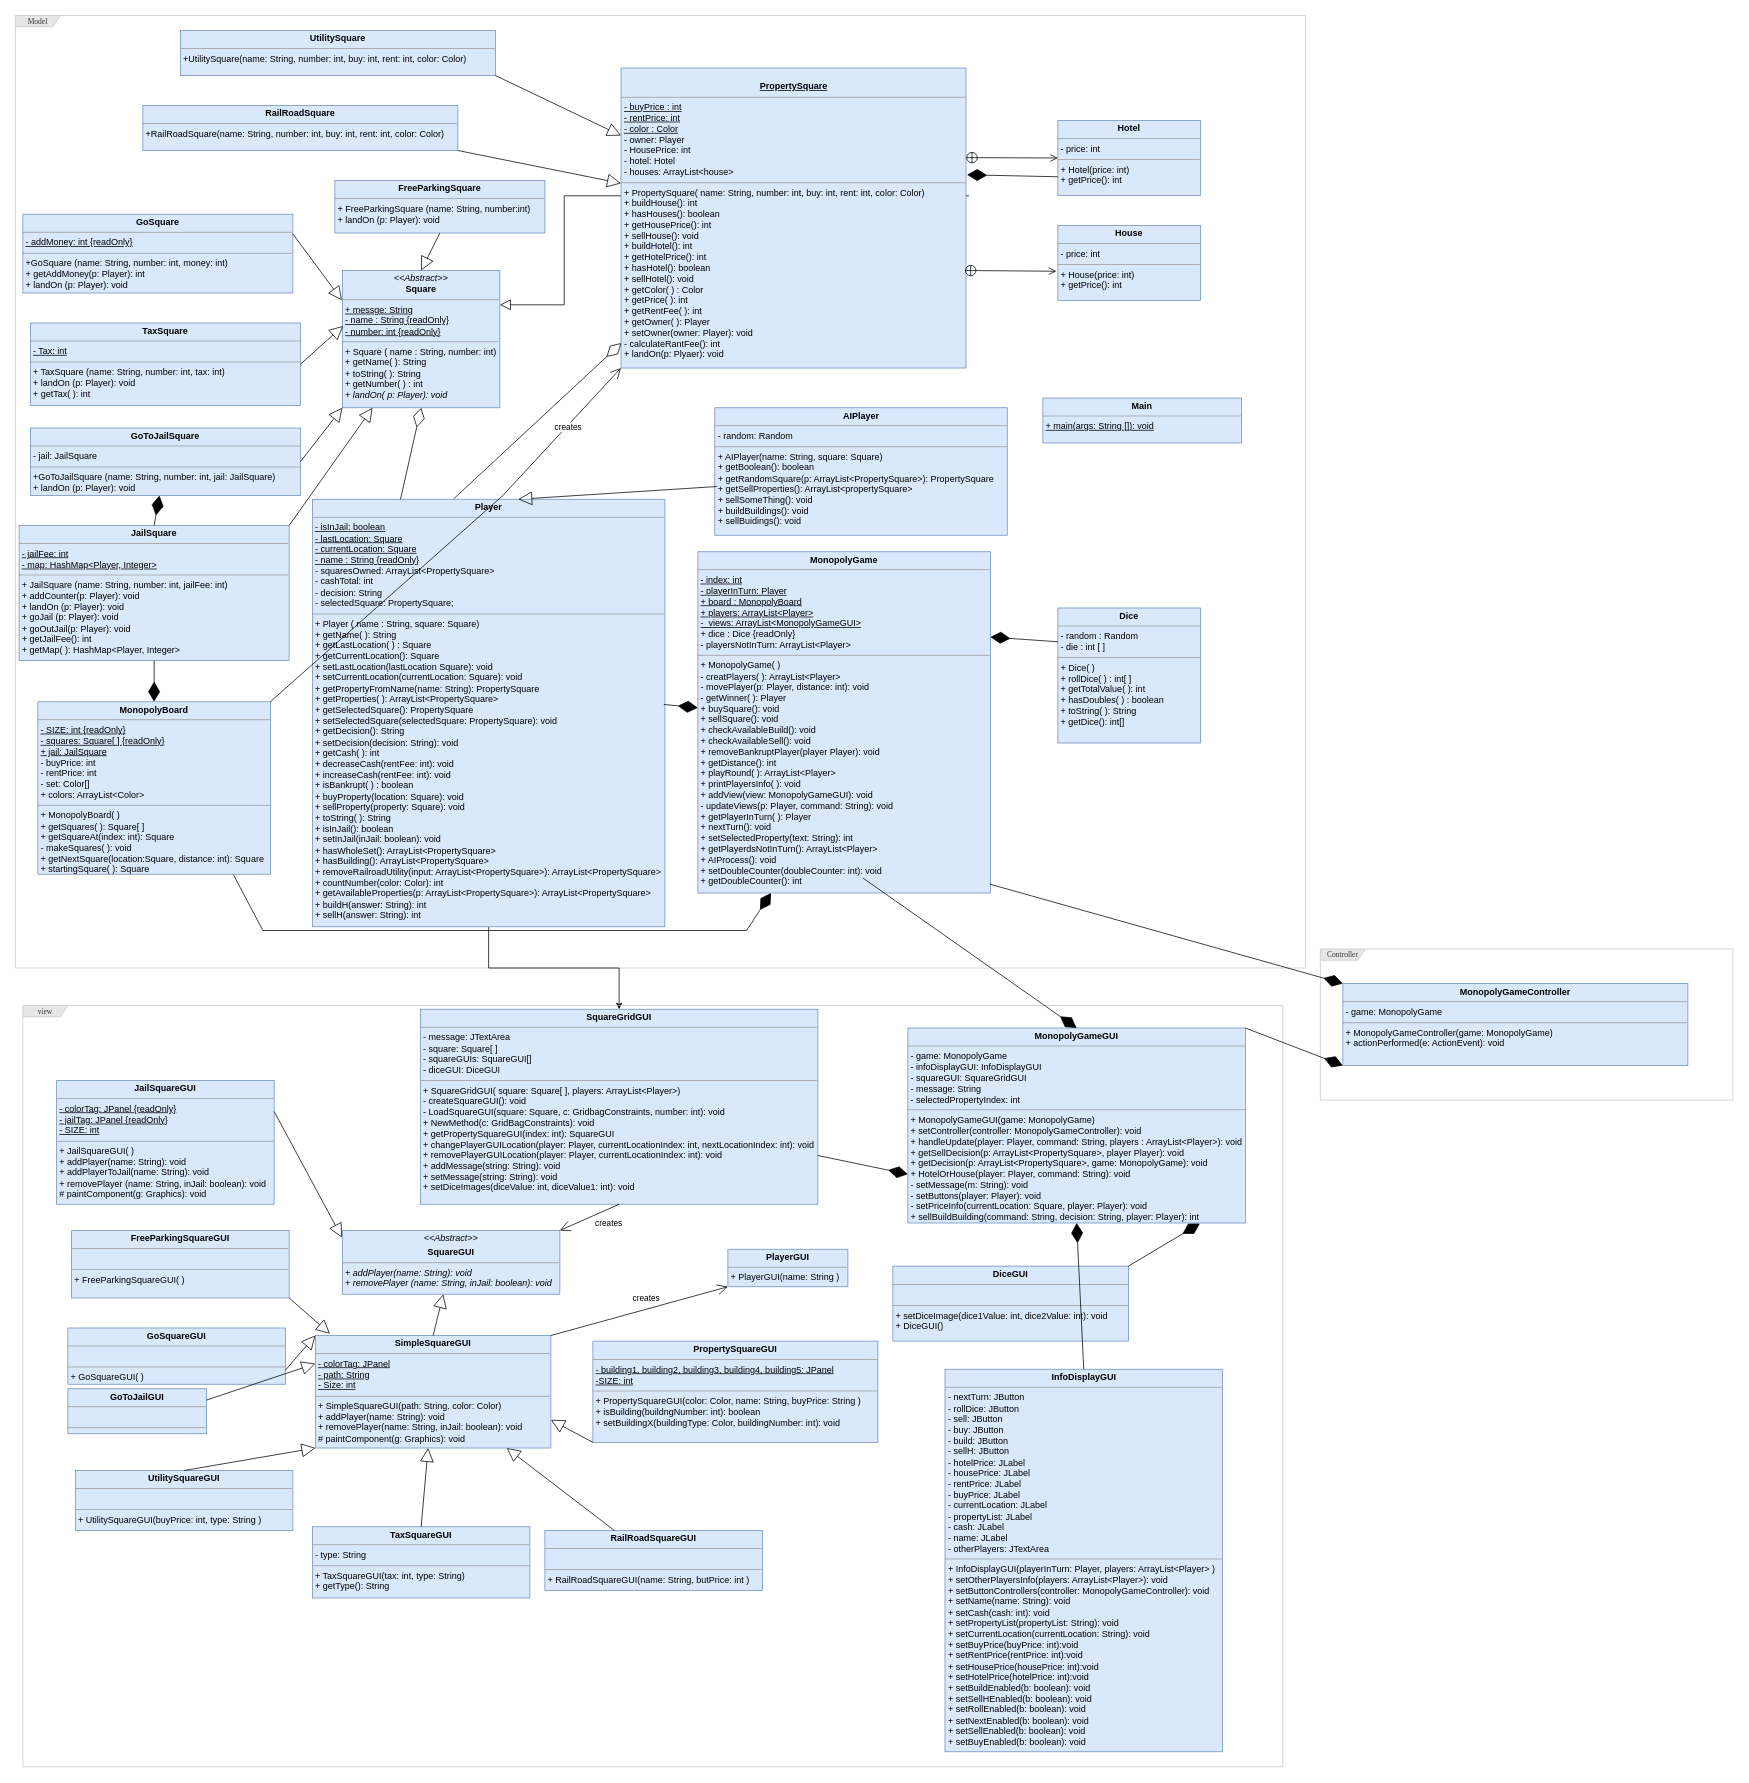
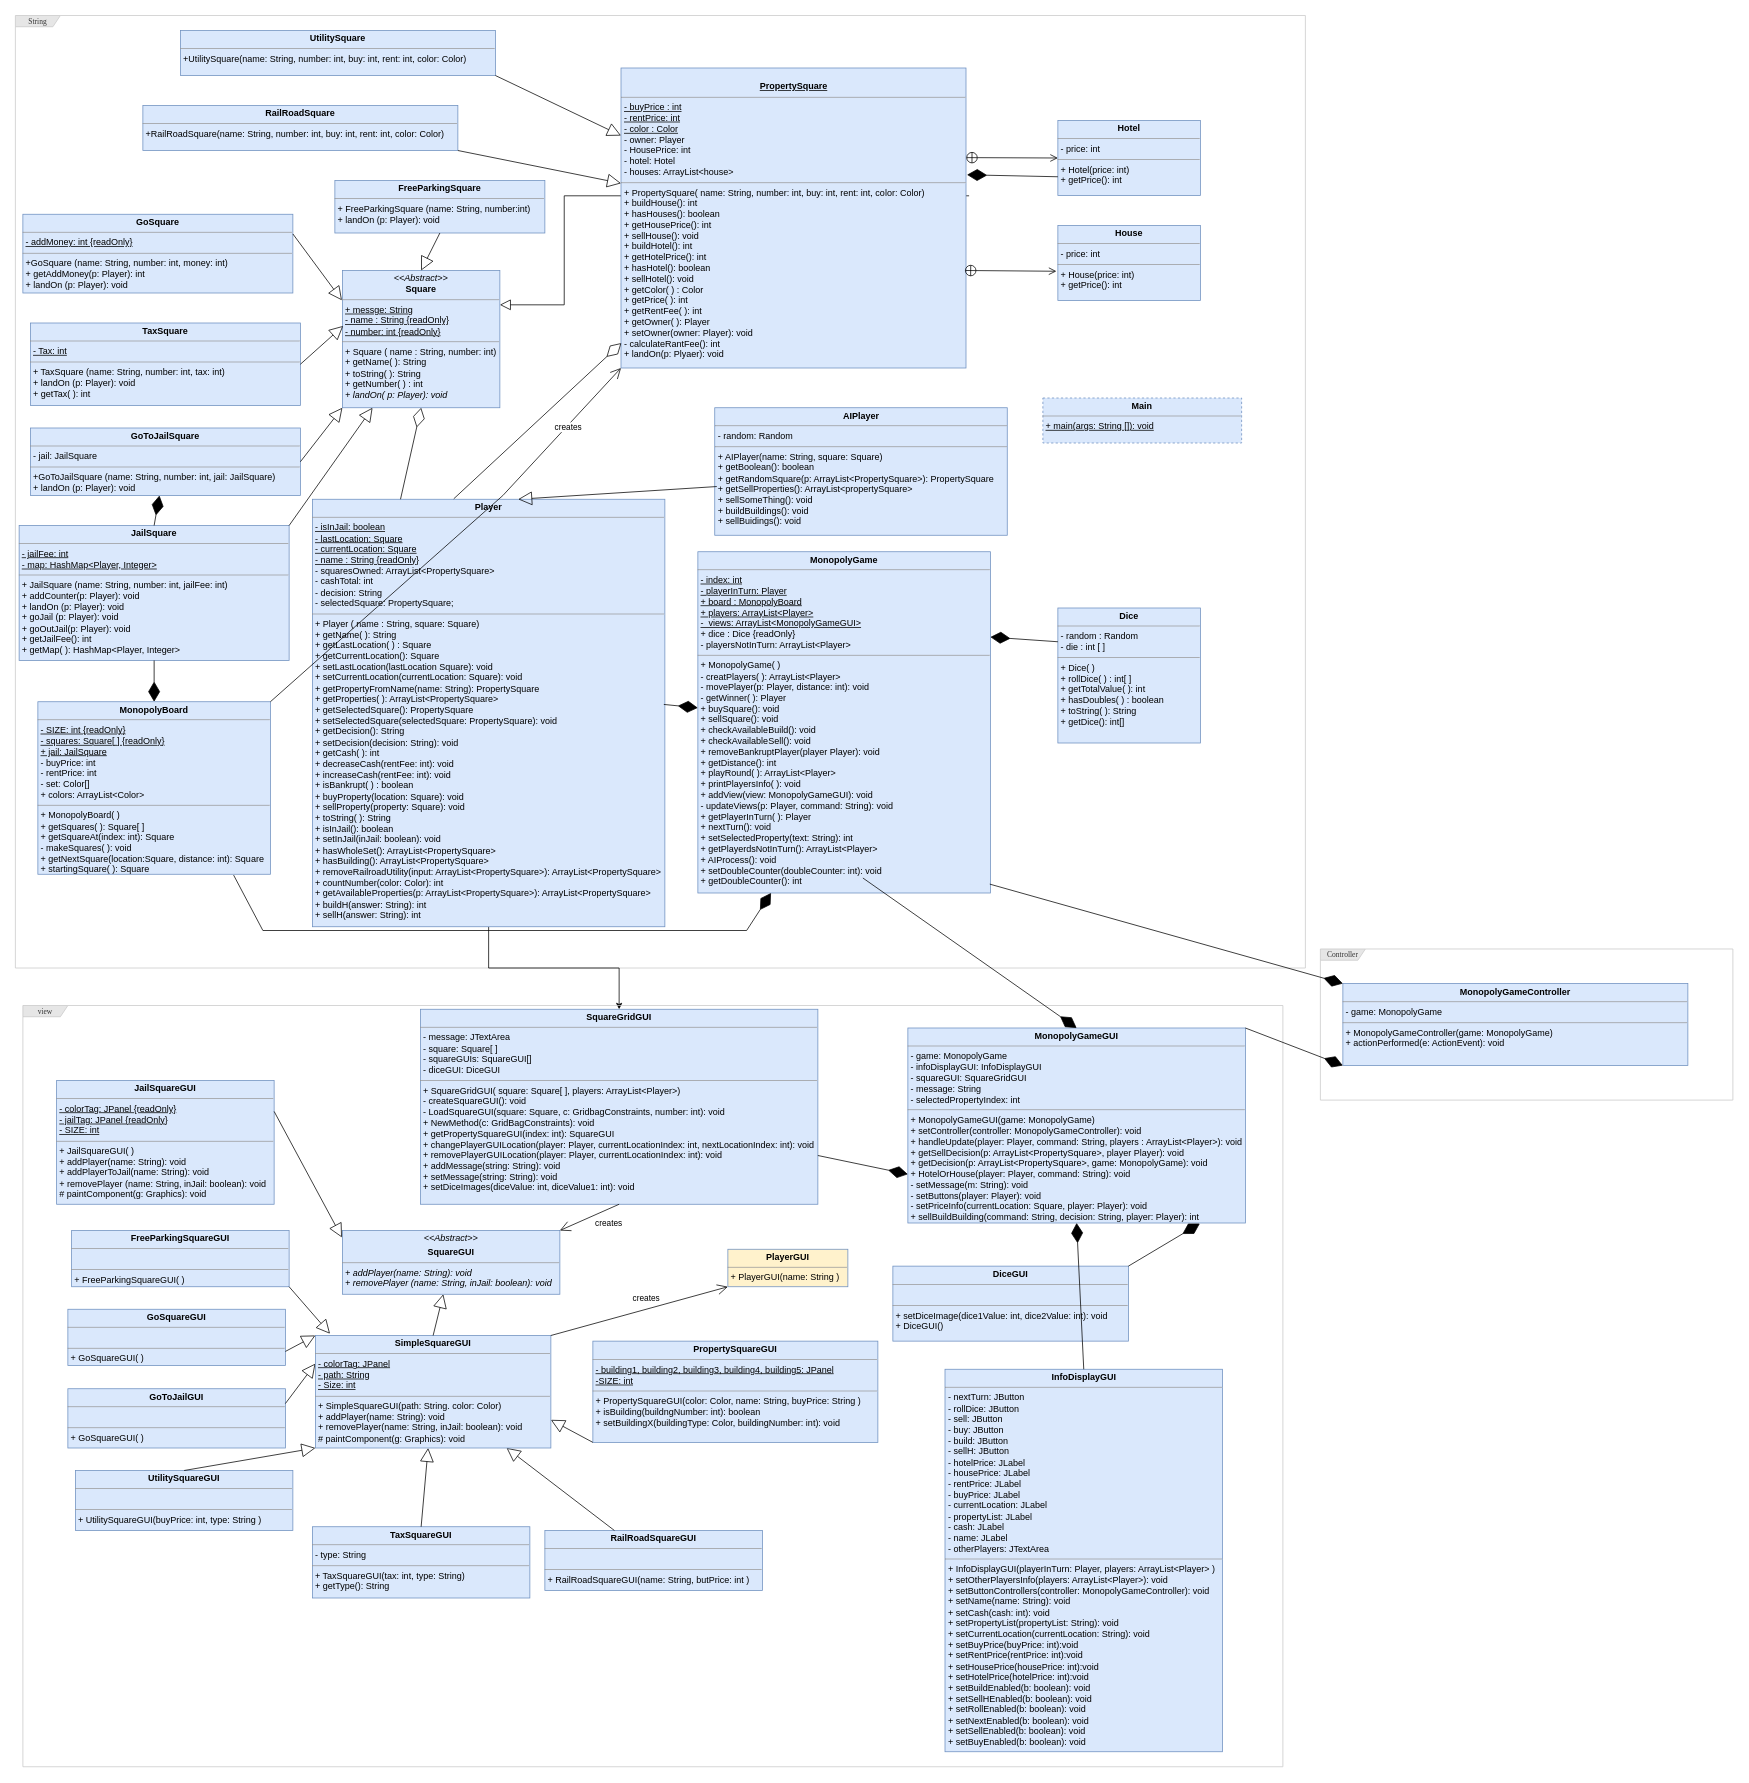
node "Model": label "Model" -> "String"
node "Main + main(args: String []): void": style solid -> dashed
node "FreeParkingSquareGUI + FreeParkingSquareGUI( )": size 218x68 -> 218x56
node "PlayerGUI + PlayerGUI(name: String )": fillcolor #dae8fc -> #fff2cc
node "GoSquareGUI + GoSquareGUI( )": moved (177, 1356) -> (177, 1337)
node "GoToJailGUI + GoSquareGUI( )": size 139x45 -> 218x59
